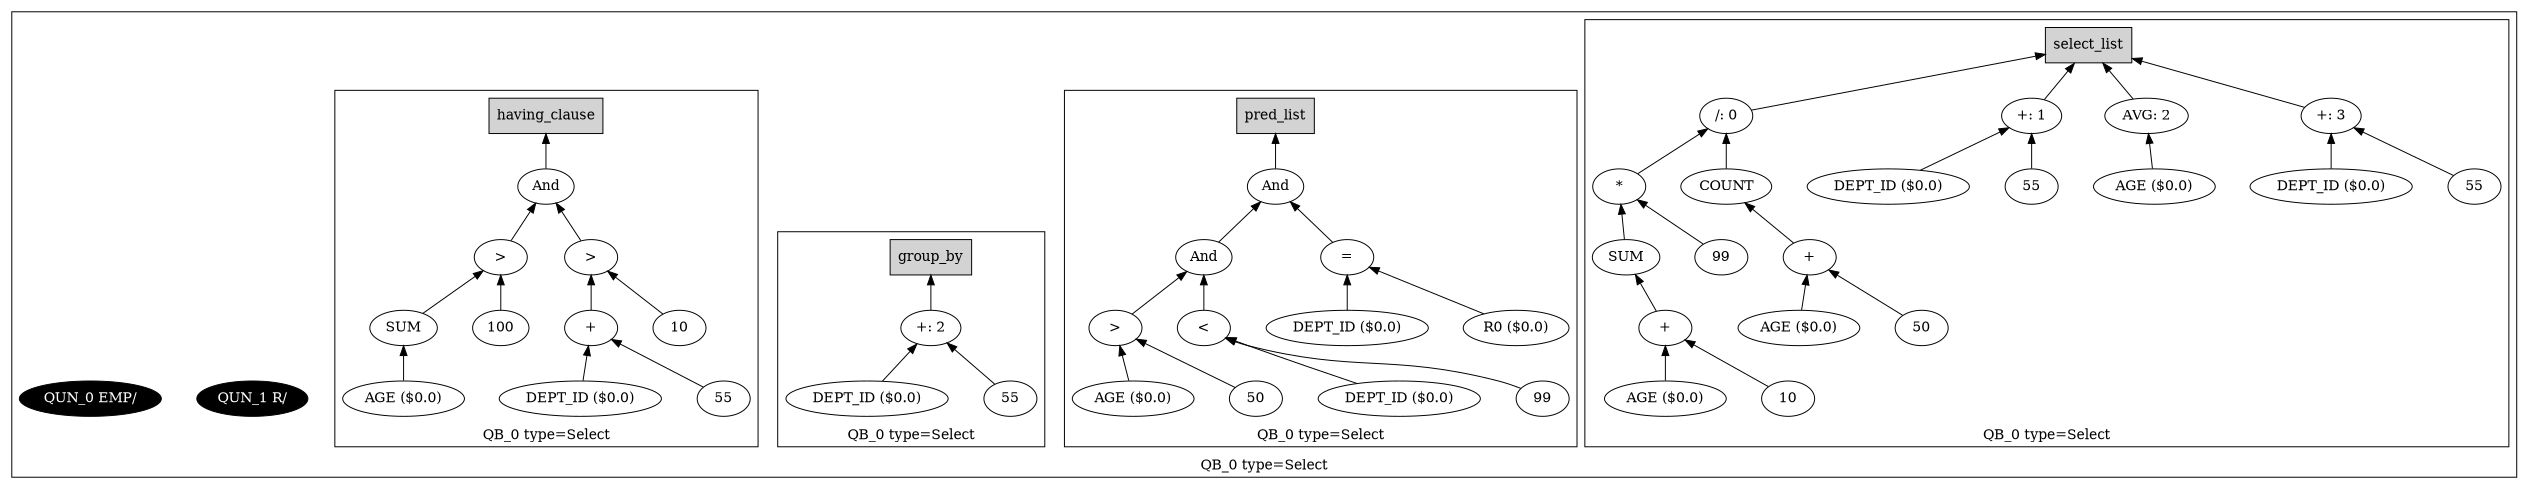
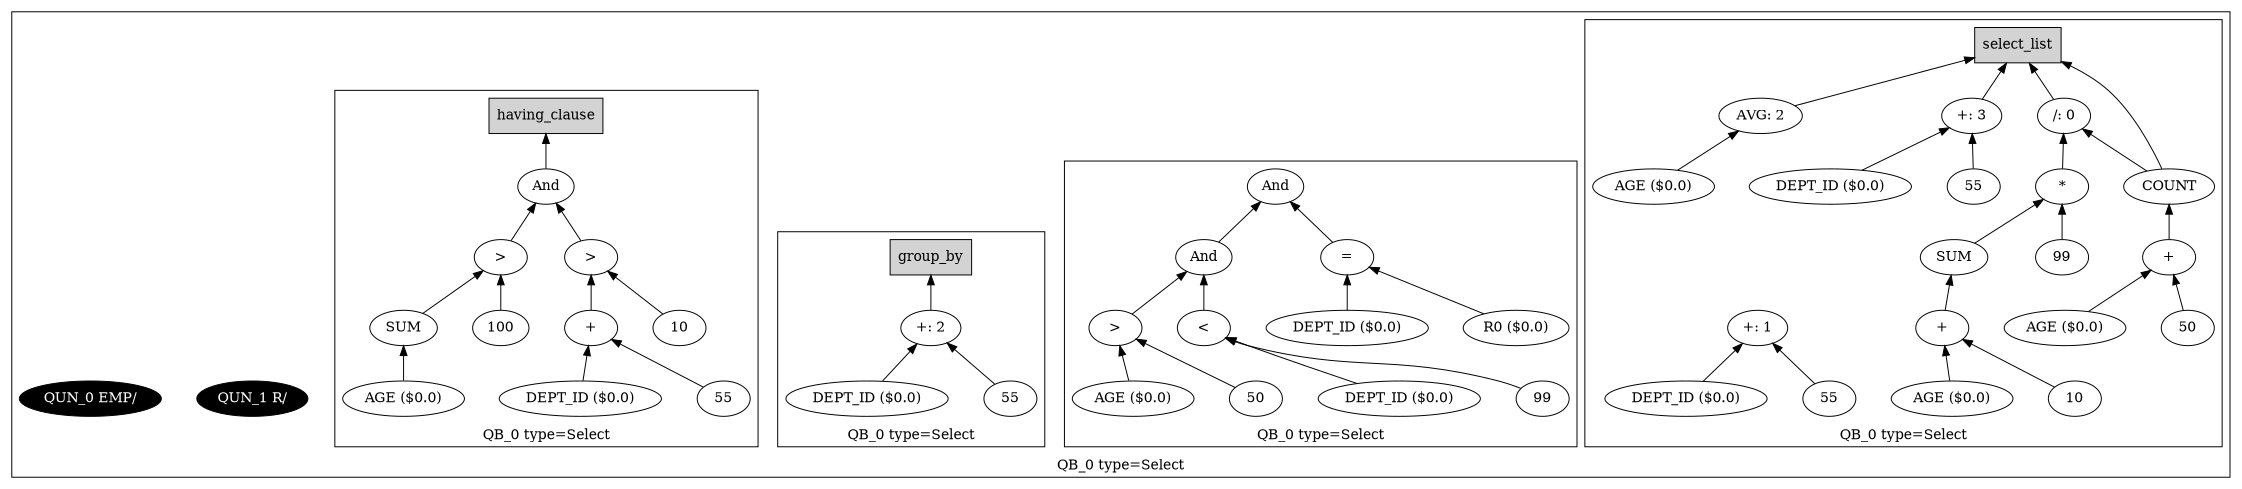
edge "+: 1" -> "select_list": now "COUNT" -> "select_list"
node "pred_list": removed
